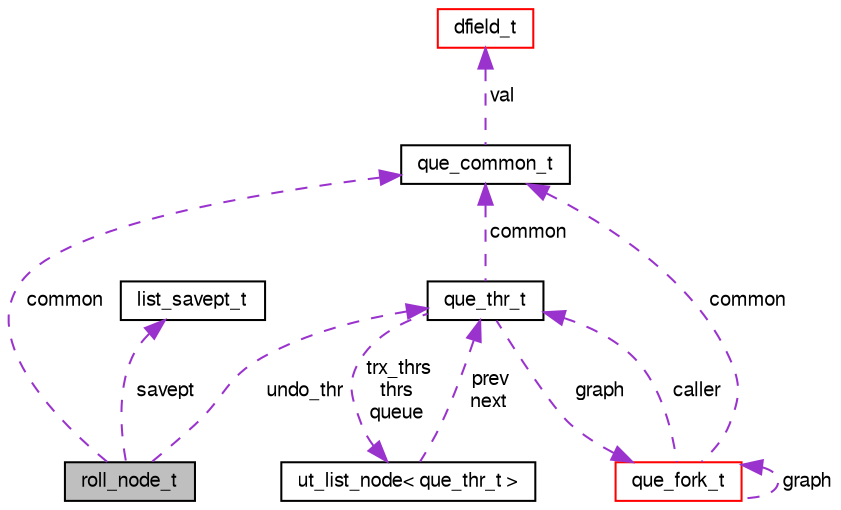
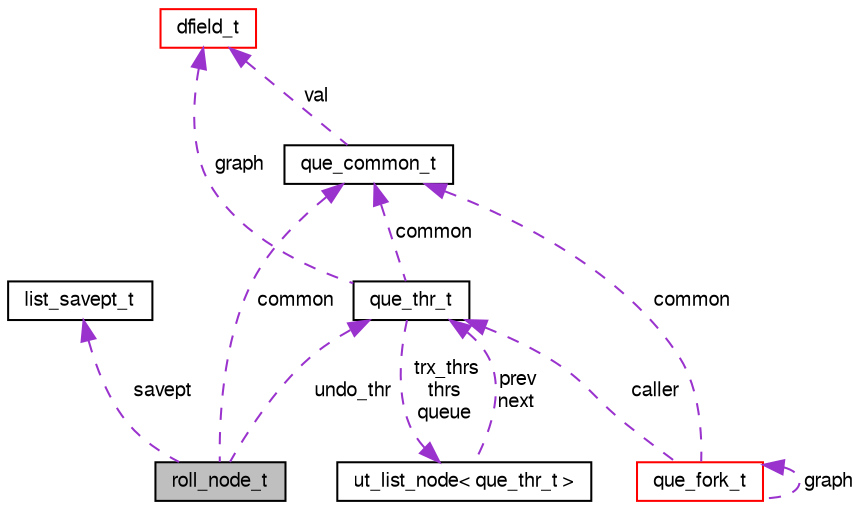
edge "que_thr_t" -> "que_fork_t": now "que_thr_t" -> "dfield_t"
